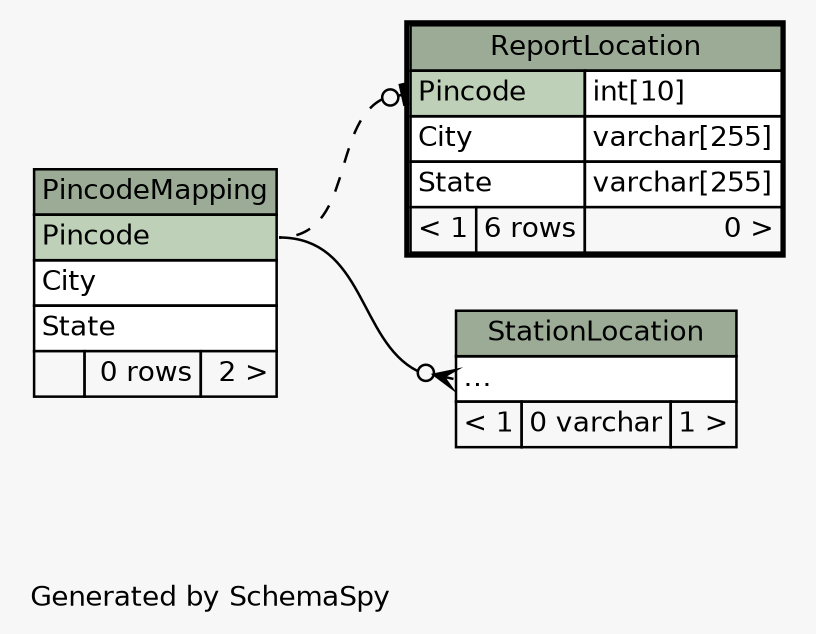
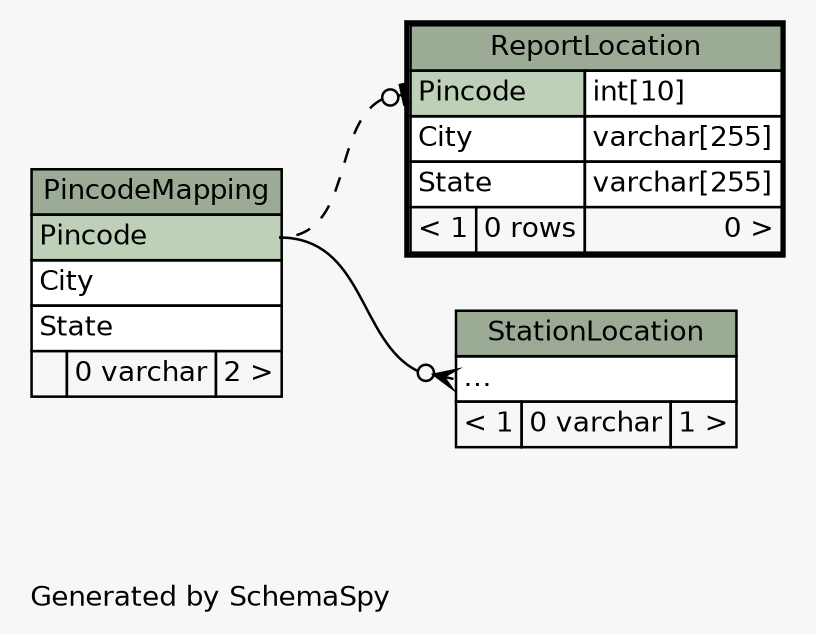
node "ReportLocation": text "6 rows" -> "0 rows"
node "PincodeMapping": text "0 rows" -> "0 varchar"
